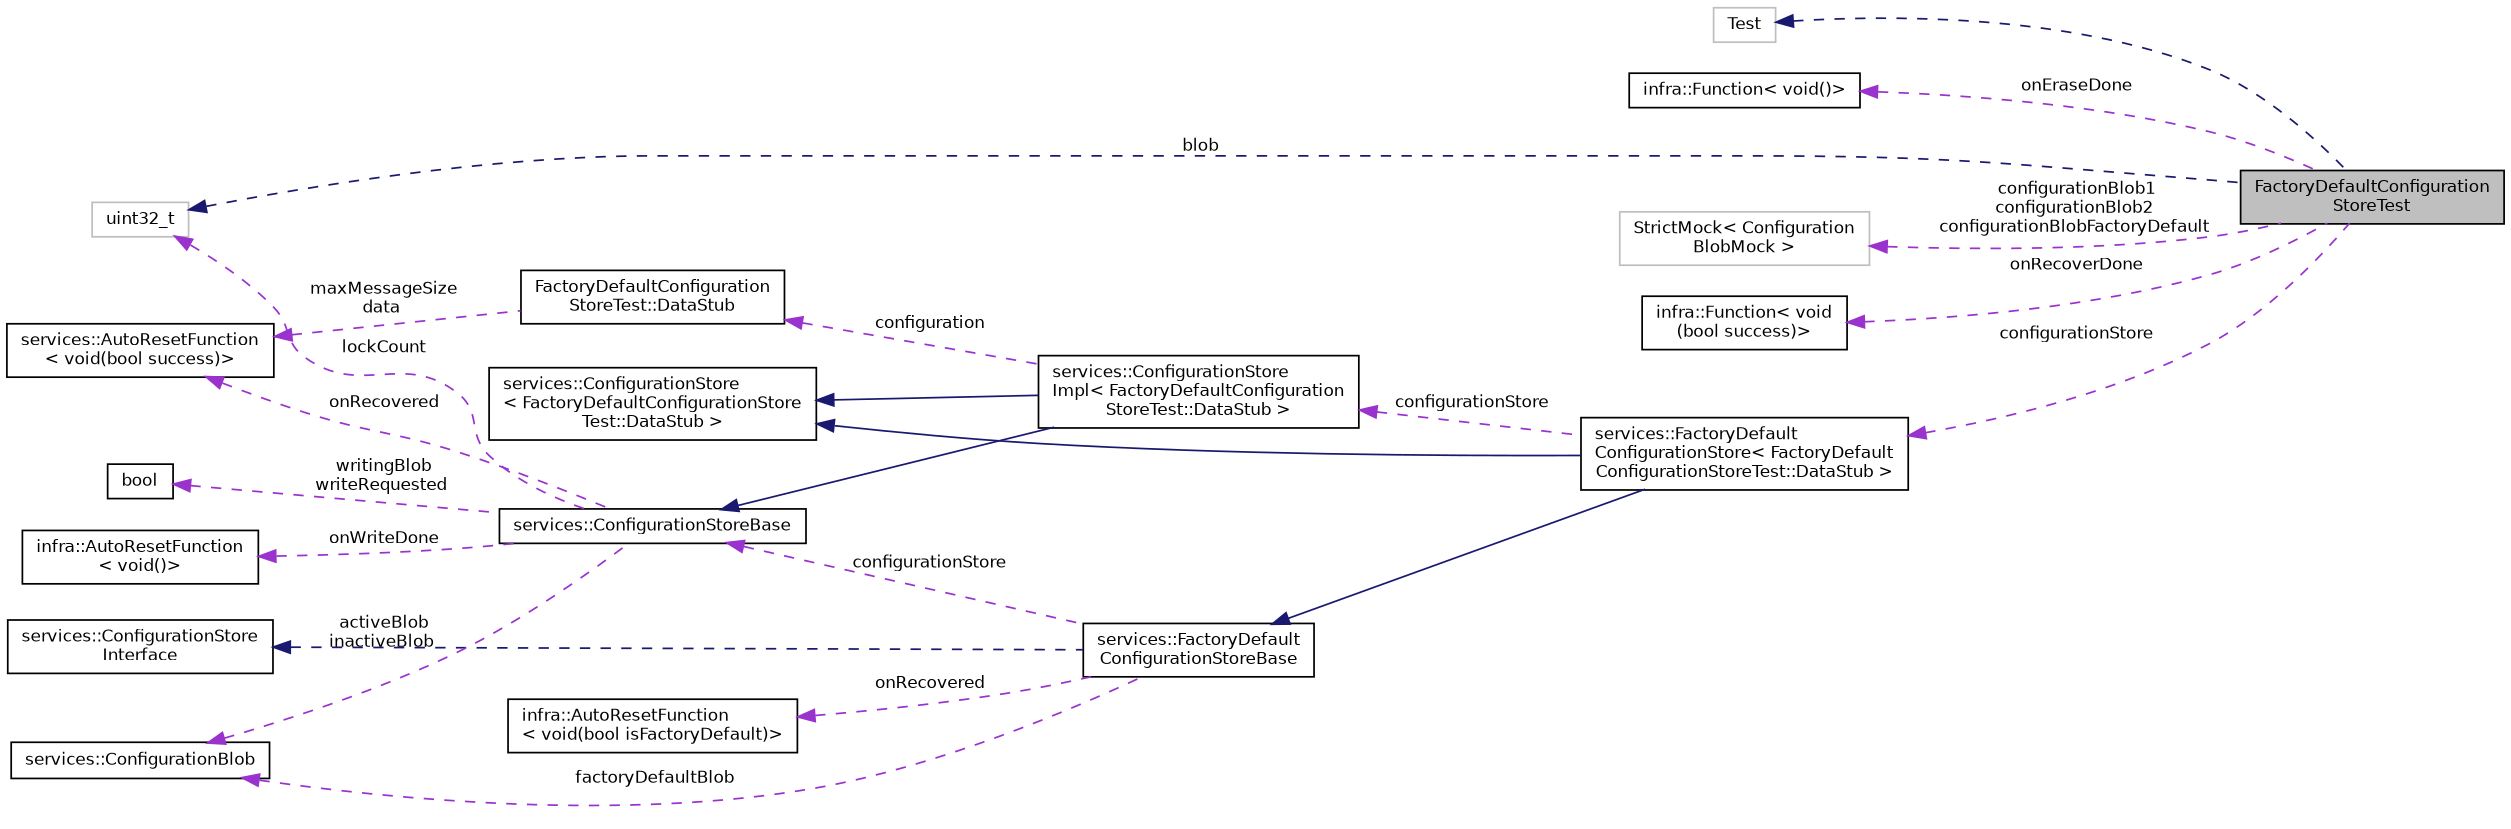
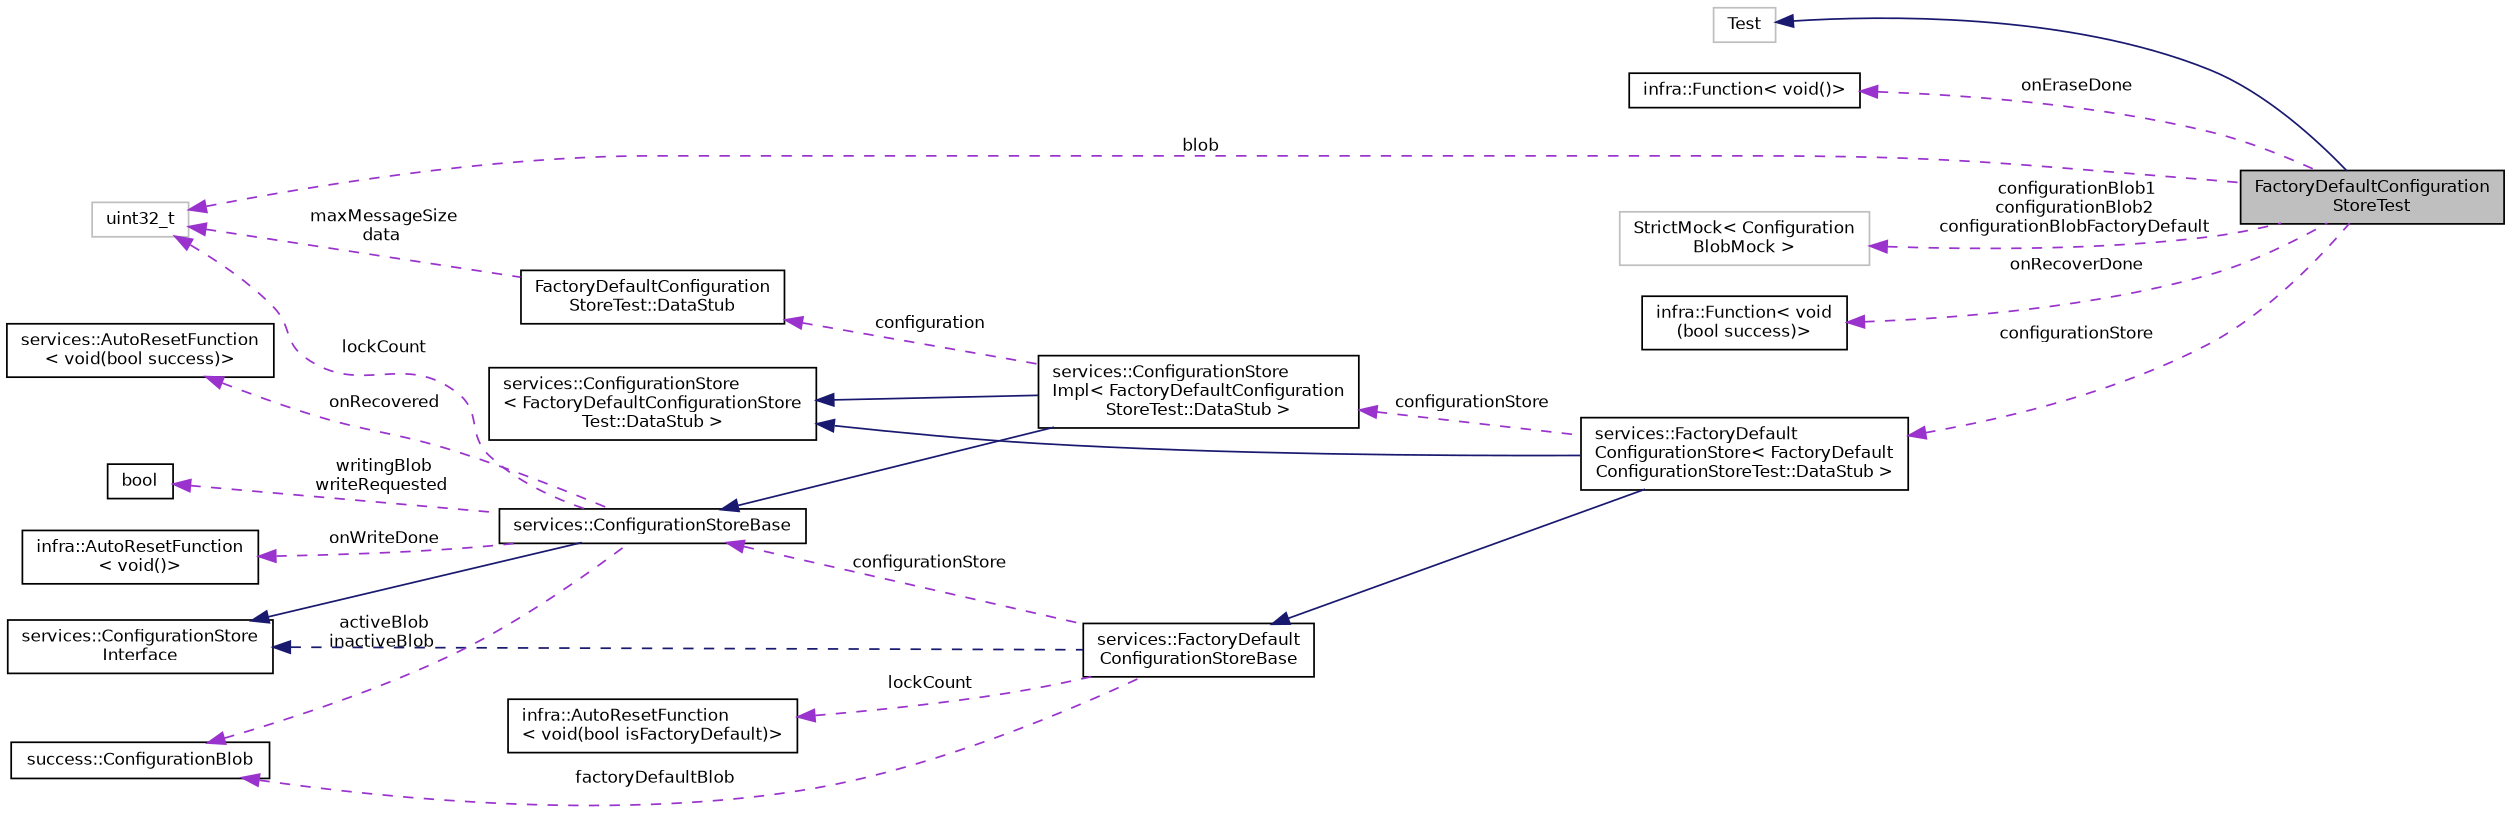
edge "FactoryDefaultConfiguration StoreTest" -> "Test": style dashed -> solid
edge "FactoryDefaultConfiguration StoreTest" -> "uint32_t": color midnightblue -> darkorchid3
edge "FactoryDefaultConfiguration StoreTest::DataStub" -> "services::AutoResetFunction < void(bool success)>": now "FactoryDefaultConfiguration StoreTest::DataStub" -> "uint32_t"
edge "services::ConfigurationStoreBase" -> "services::ConfigurationStore Interface": added
edge "services::FactoryDefault ConfigurationStoreBase" -> "infra::AutoResetFunction < void(bool isFactoryDefault)>": label " onRecovered" -> " lockCount"
node "services::ConfigurationBlob": label "services::ConfigurationBlob" -> "success::ConfigurationBlob"
